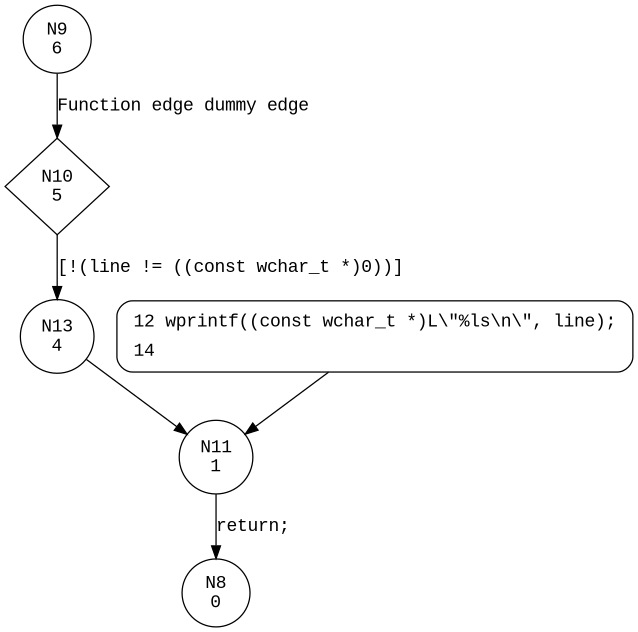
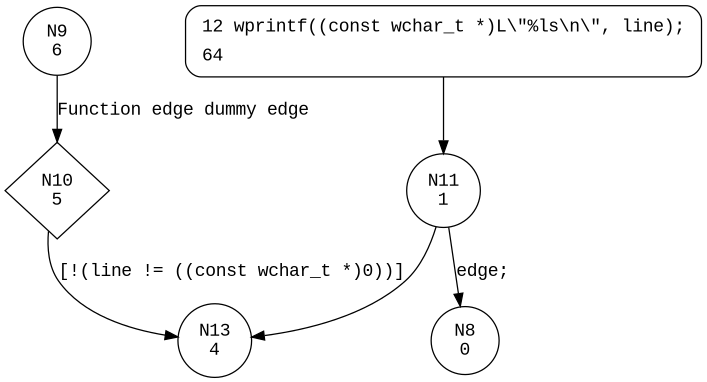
node "12": text "14" -> "64"
edge "N13 4" -> "N11 1": reversed
edge "N11 1" -> "N8 0": label "return;" -> "edge;"
